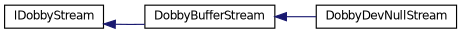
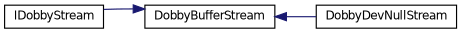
edge "DobbyBufferStream" -> "IDobbyStream": reversed
